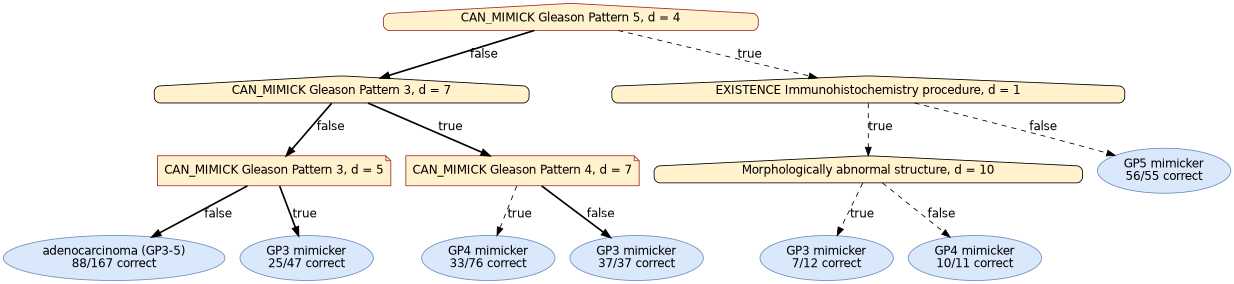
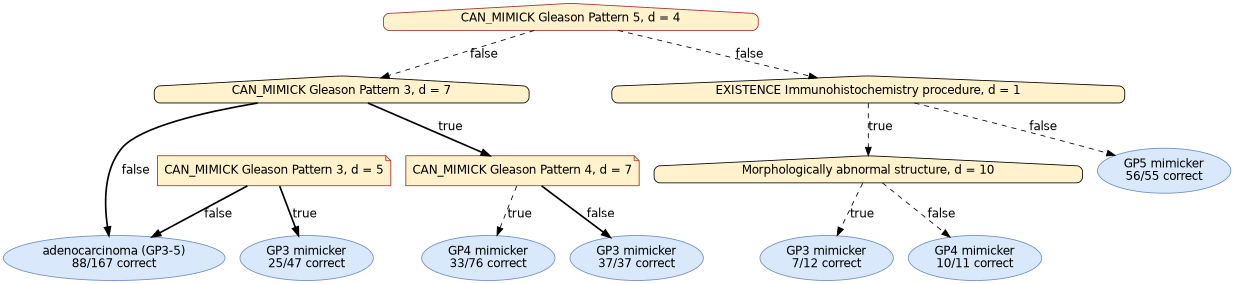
edge "CAN_MIMICK Gleason Pattern 5, d = 4" -> "CAN_MIMICK Gleason Pattern 3, d = 7": style bold -> dashed
edge "CAN_MIMICK Gleason Pattern 5, d = 4" -> "EXISTENCE Immunohistochemistry procedure, d = 1": label "true" -> "false"
edge "CAN_MIMICK Gleason Pattern 3, d = 7" -> "CAN_MIMICK Gleason Pattern 3, d = 5": now "CAN_MIMICK Gleason Pattern 3, d = 7" -> "adenocarcinoma (GP3-5)"
